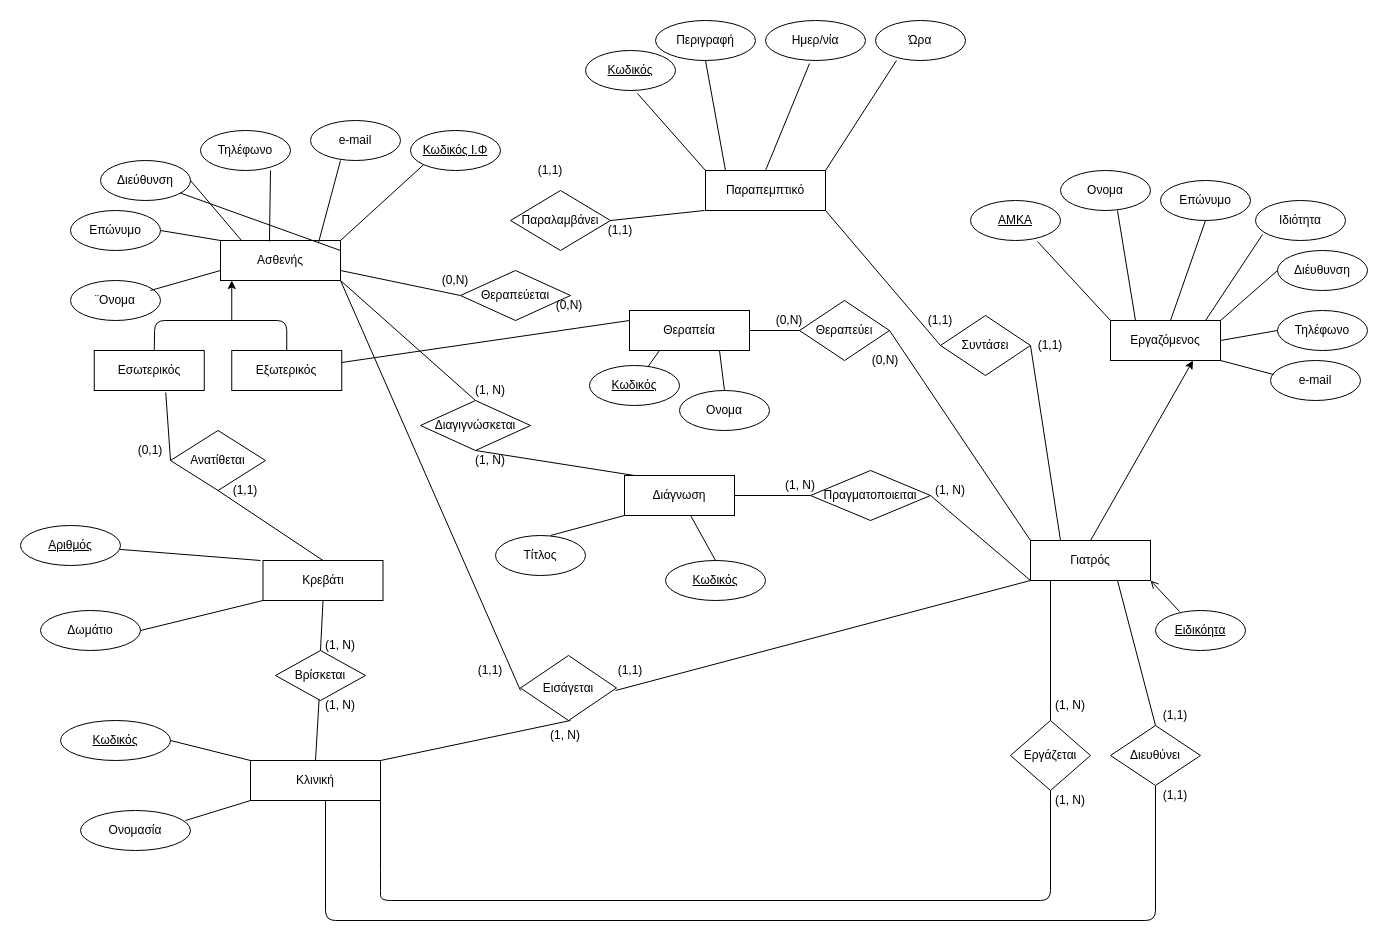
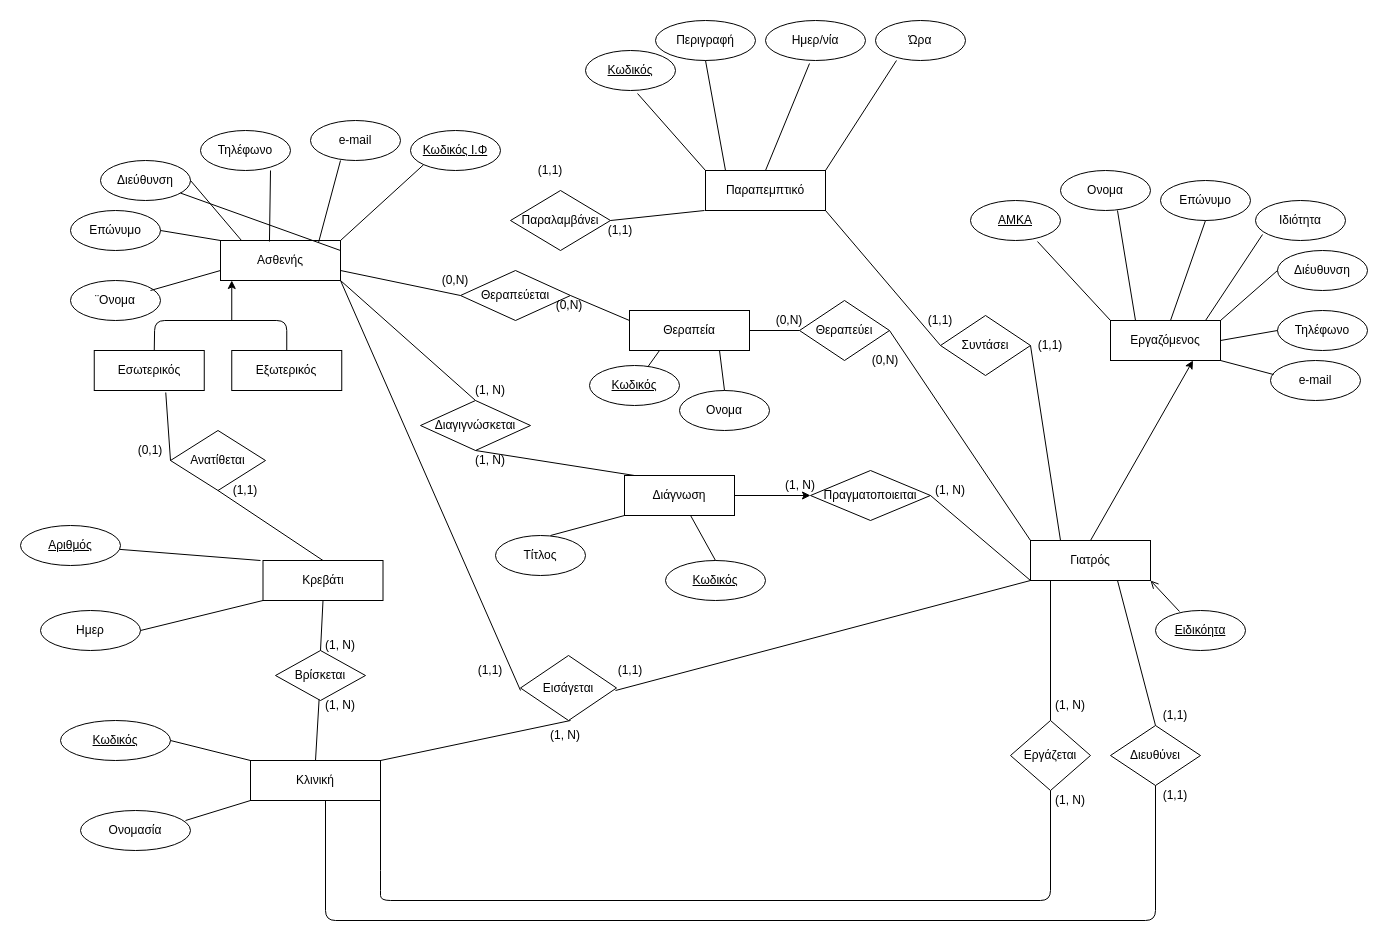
edge "Θεραπεία" -- "Εξωτερικός": now "Θεραπεία" -- "Θεραπεύεται"
edge "Διάγνωση" -- "Πραγματοποιειται": arrowhead none -> classic
node "Δωμάτιο": label "Δωμάτιο" -> "Ημερ"
